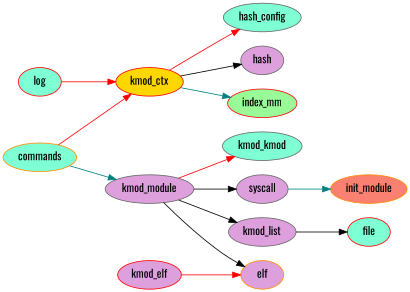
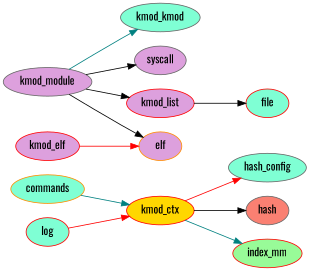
node "hash": fillcolor plum -> salmon
edge "commands" -> "kmod_ctx": color red -> teal
edge "kmod_module" -> "kmod_kmod": color red -> teal
edge "commands" -> "kmod_module": removed
node "init_module": removed
node "kmod_list": color gray40 -> red
